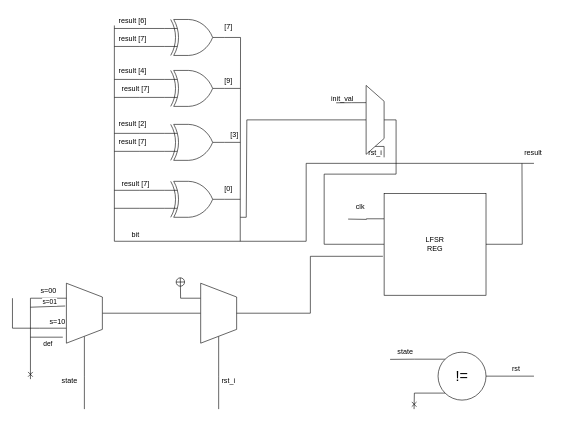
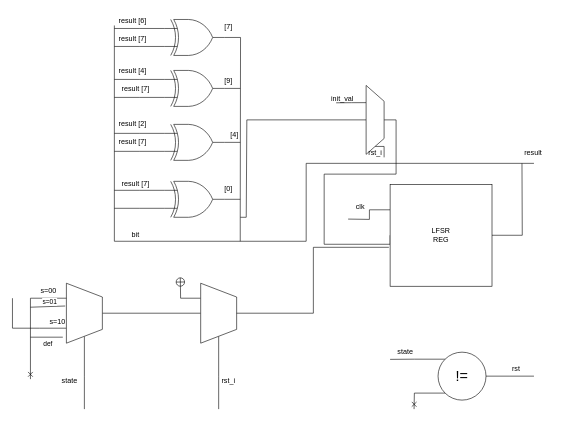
node "[3]": label "[3]" -> "[4]"
node "LFSR REG": moved (435, 245) -> (441, 236)
